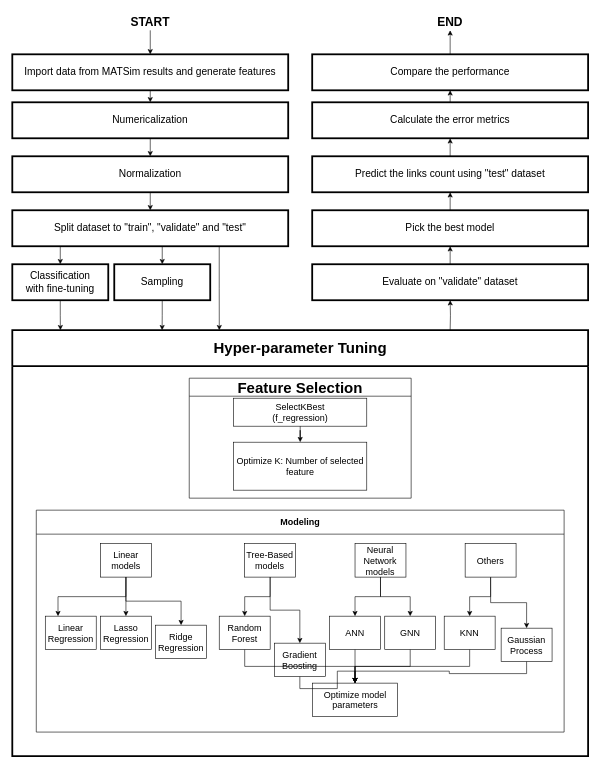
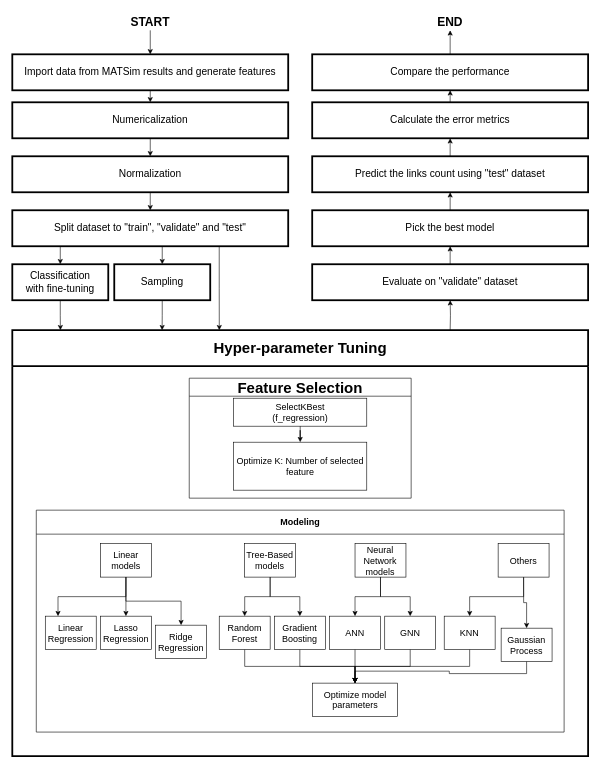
node "Others": moved (491, 561) -> (524, 561)
node "Gradient Boosting": moved (300, 660) -> (300, 633)
